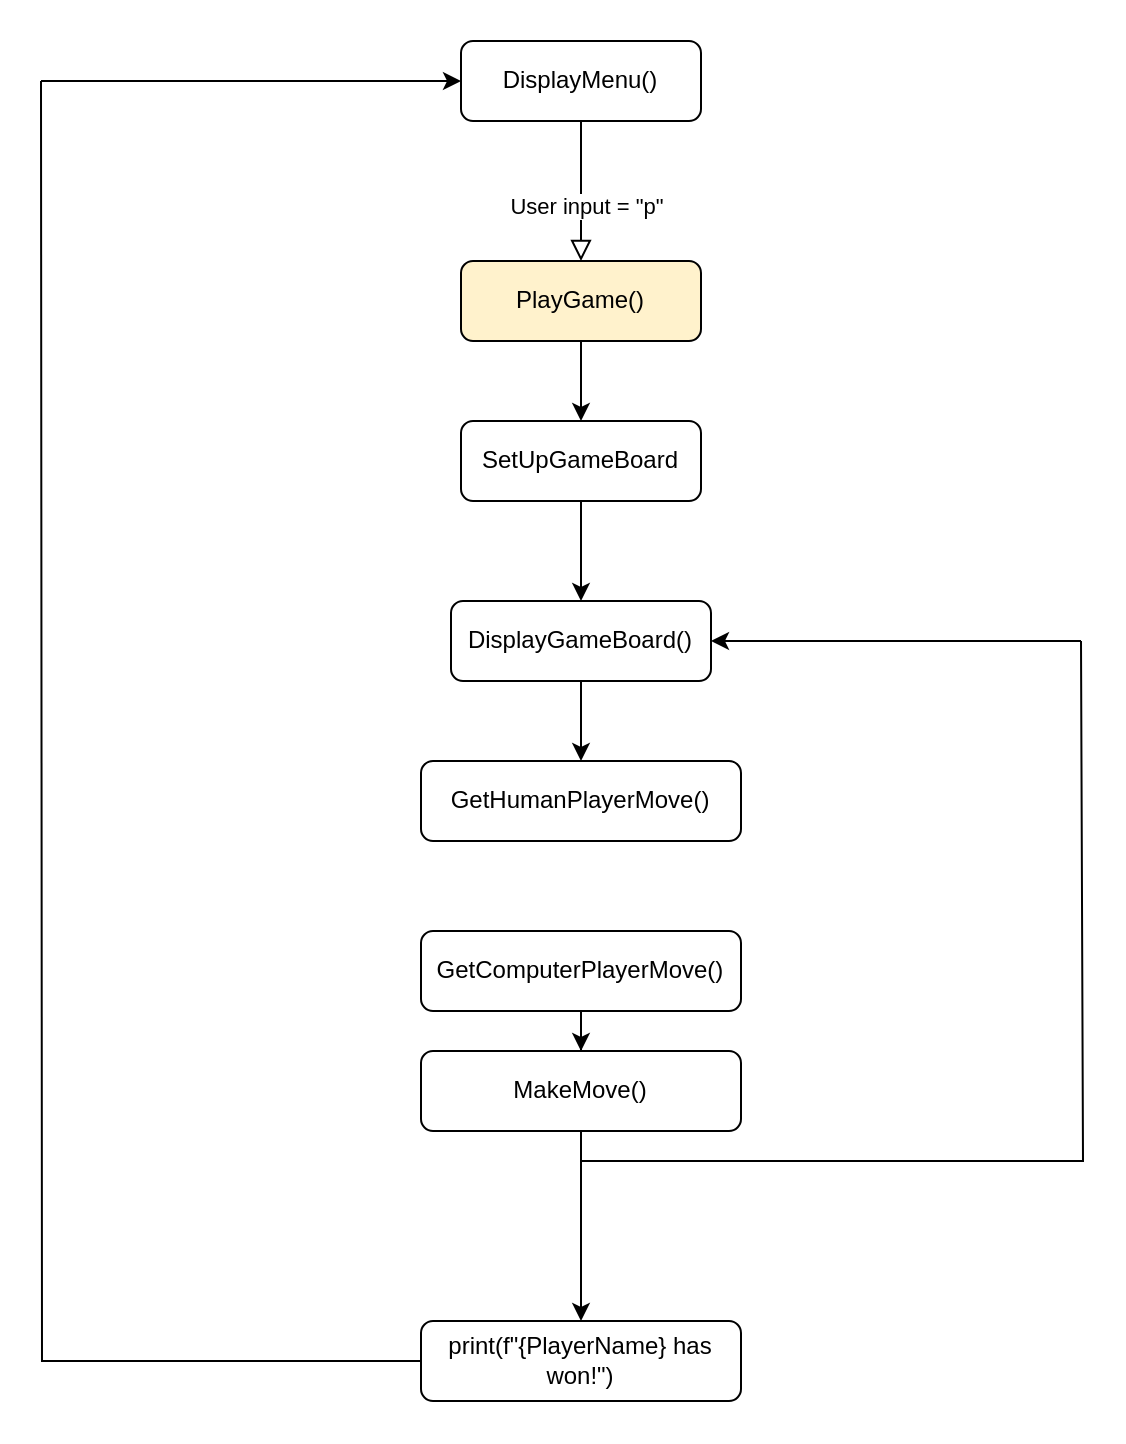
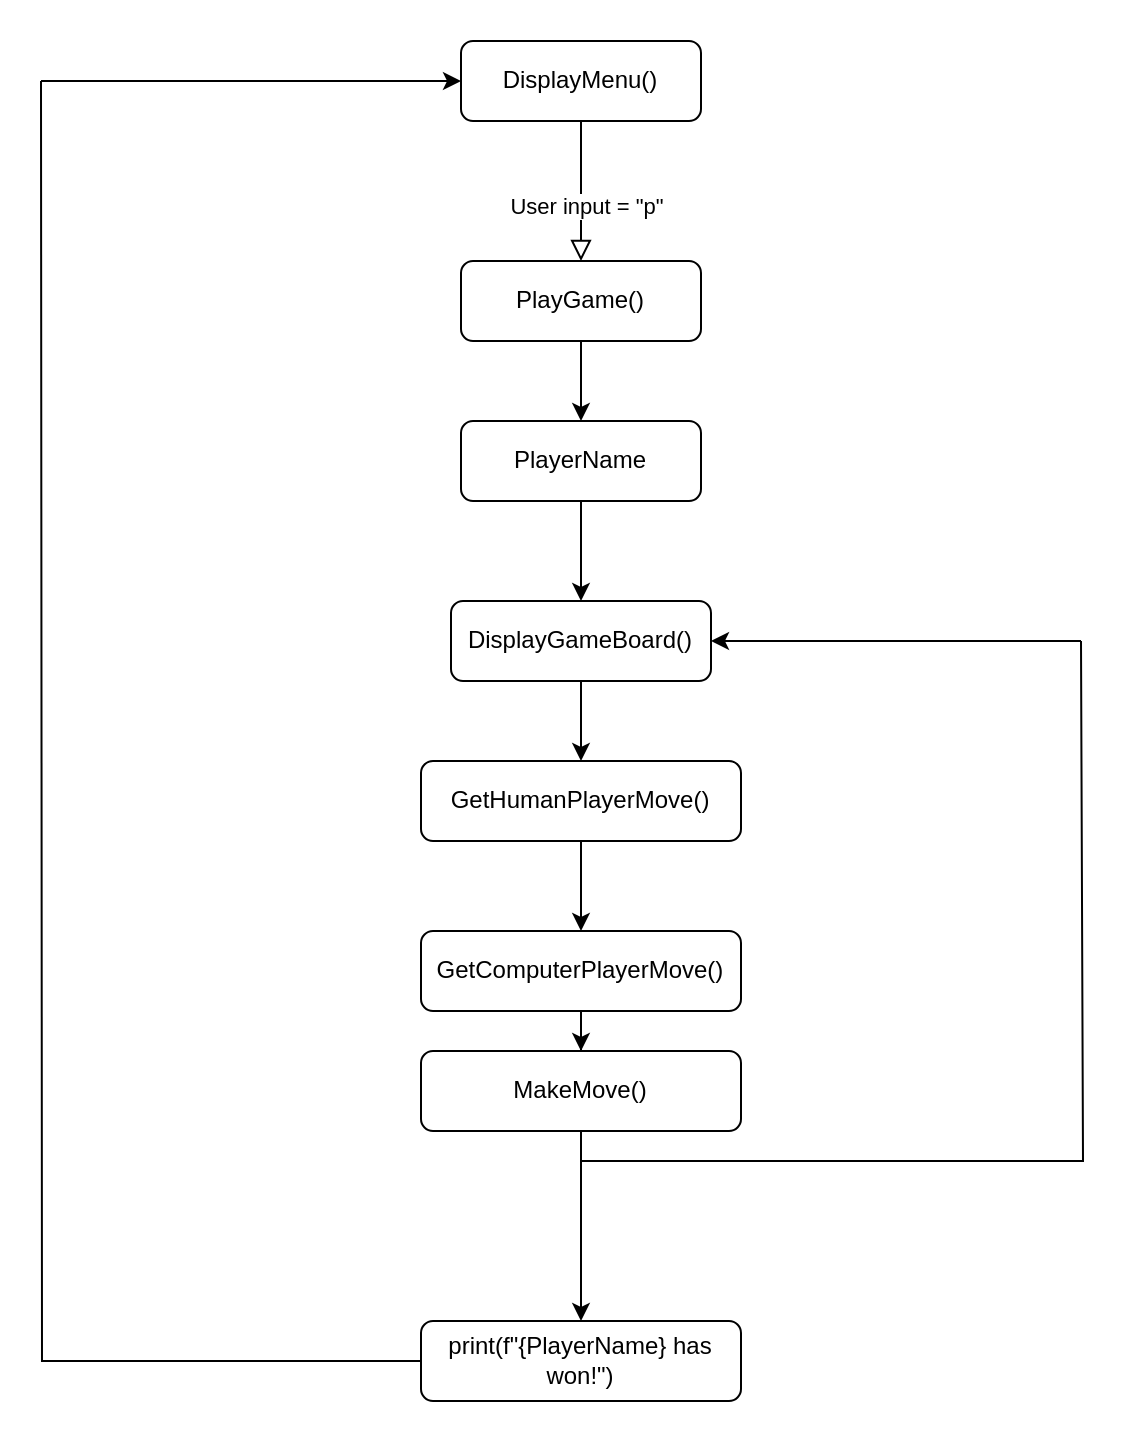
node "PlayGame()": fillcolor #fff2cc -> #ffffff
node "SetUpGameBoard": label "SetUpGameBoard" -> "PlayerName"
edge "GetHumanPlayerMove()" -> "GetComputerPlayerMove()": added
